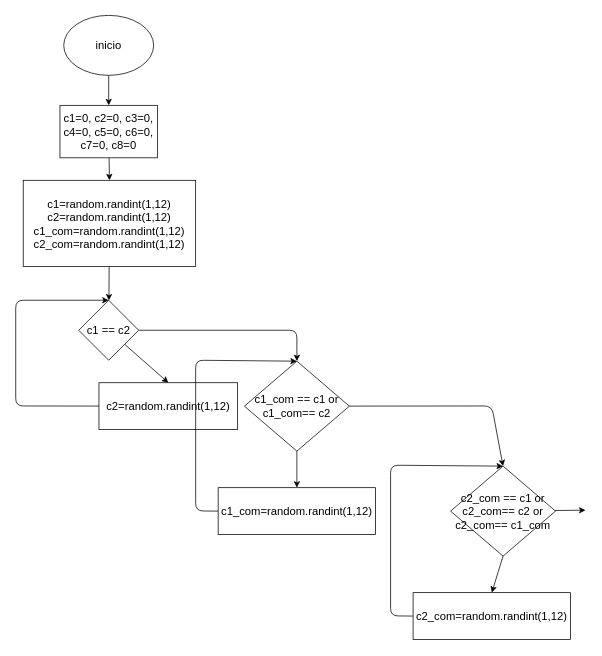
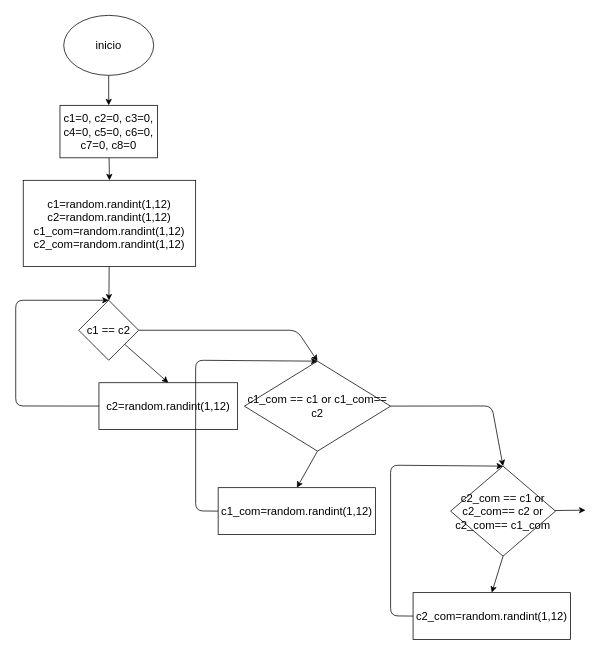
node "c1_com == c1 or c1_com== c2": size 105x90 -> 146x90
